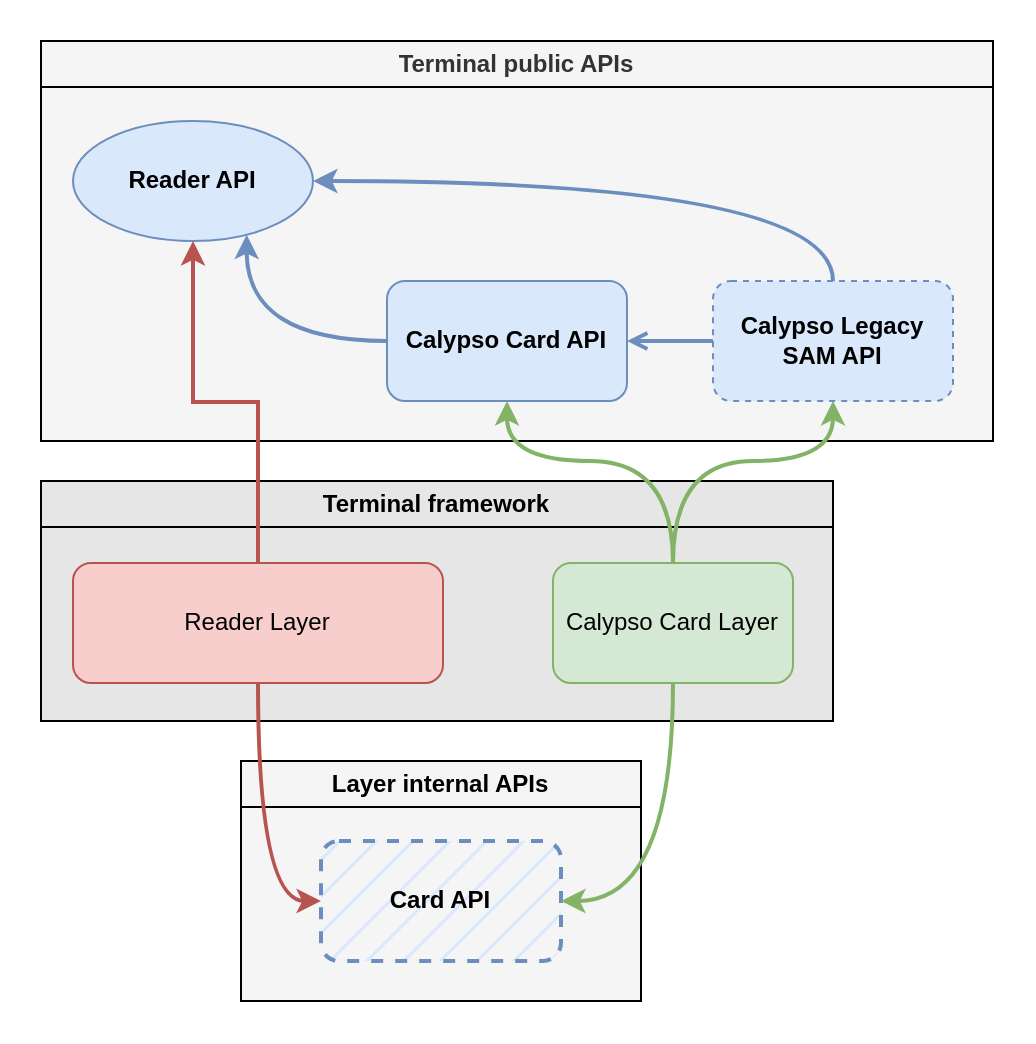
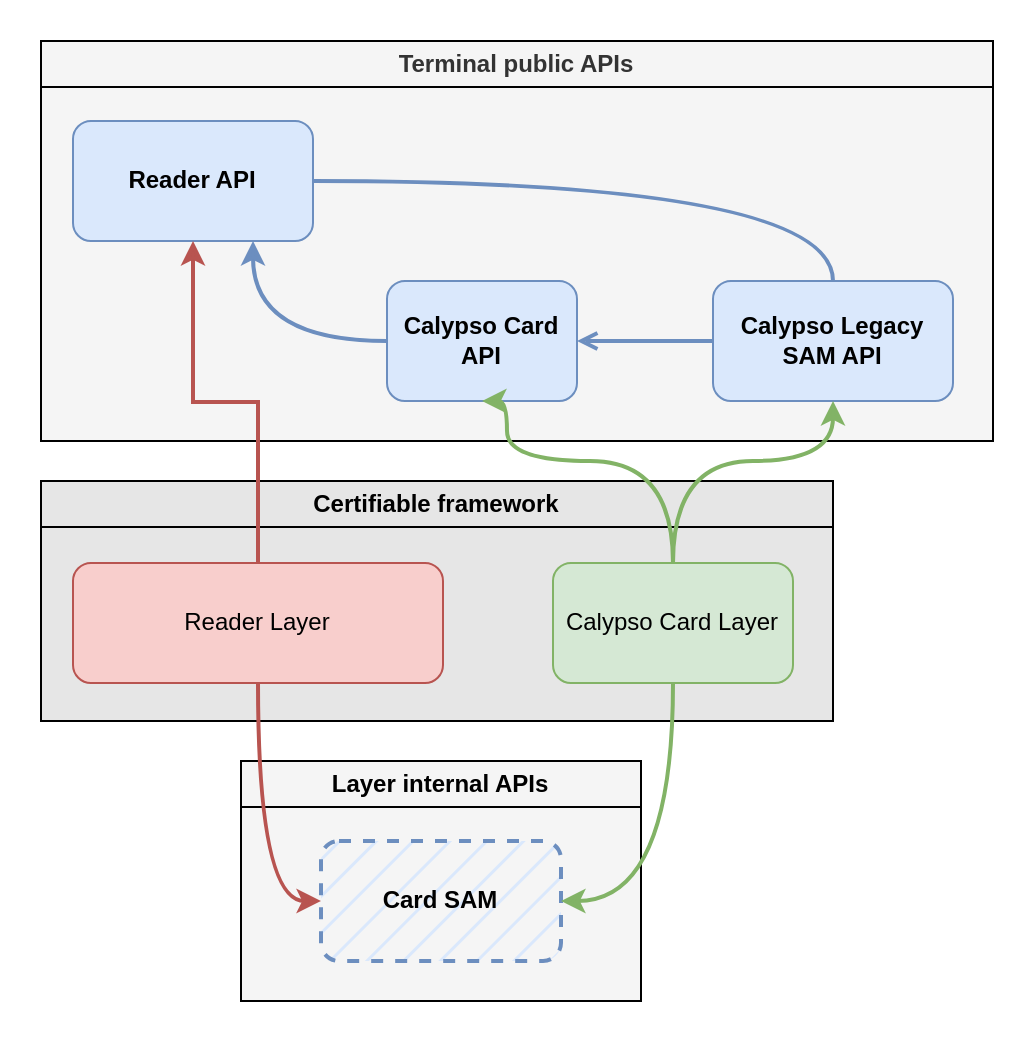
node "Reader API": shape ellipse -> rounded rectangle
edge "Calypso Legacy SAM API" -> "Reader API": arrowhead classic -> none
node "Calypso Card API": size 240x120 -> 190x120
node "Calypso Legacy SAM API": style dashed -> solid
node "Terminal framework": label "Terminal framework" -> "Certifiable framework"
node "Card API": label "Card API" -> "Card SAM"
